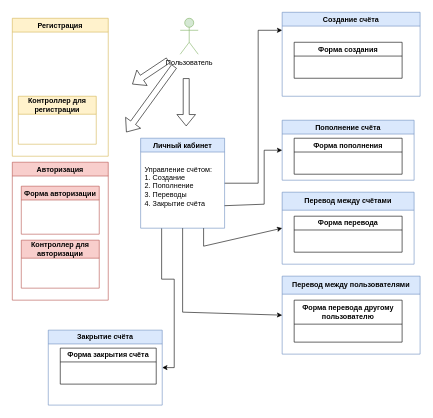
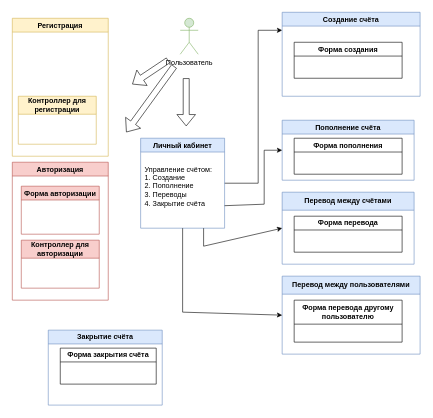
edge "Личный кабинет" -> "Закрытие счёта": removed
